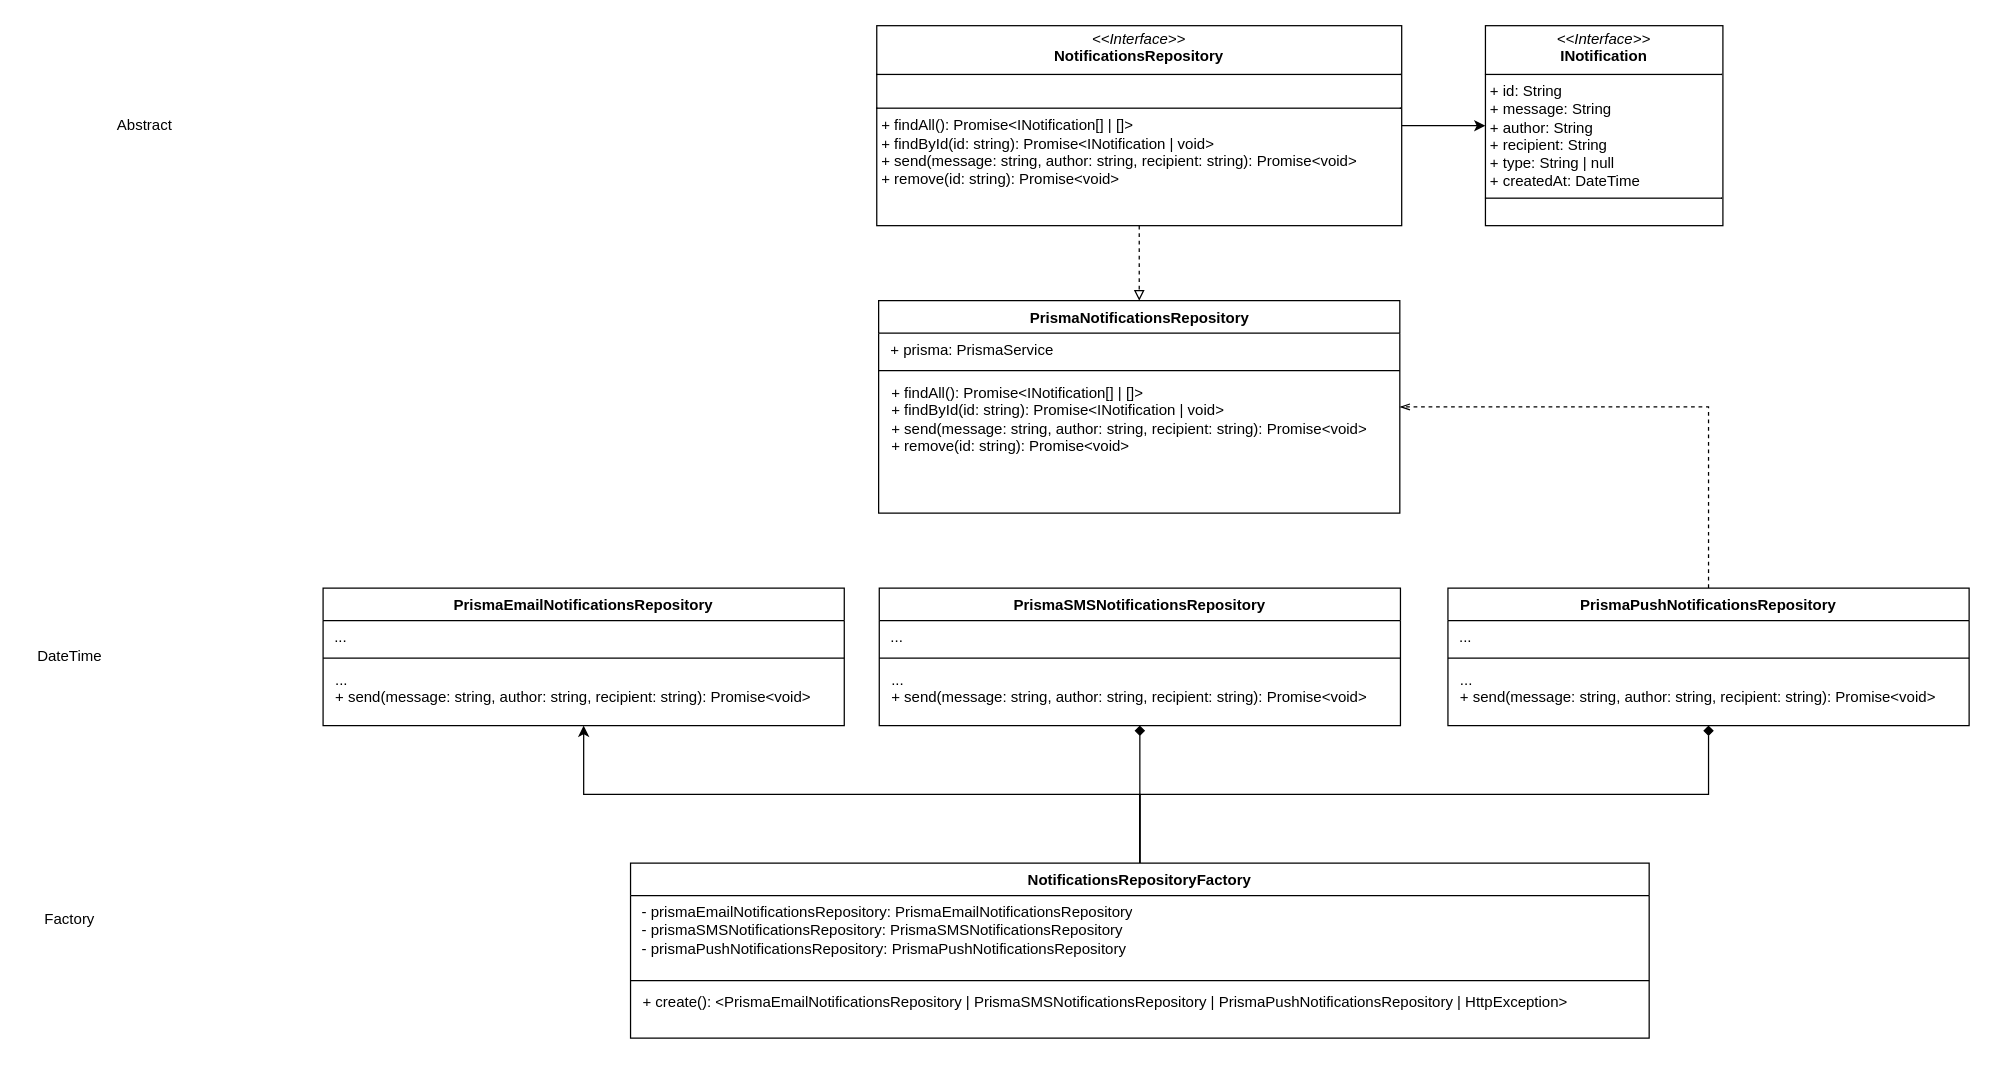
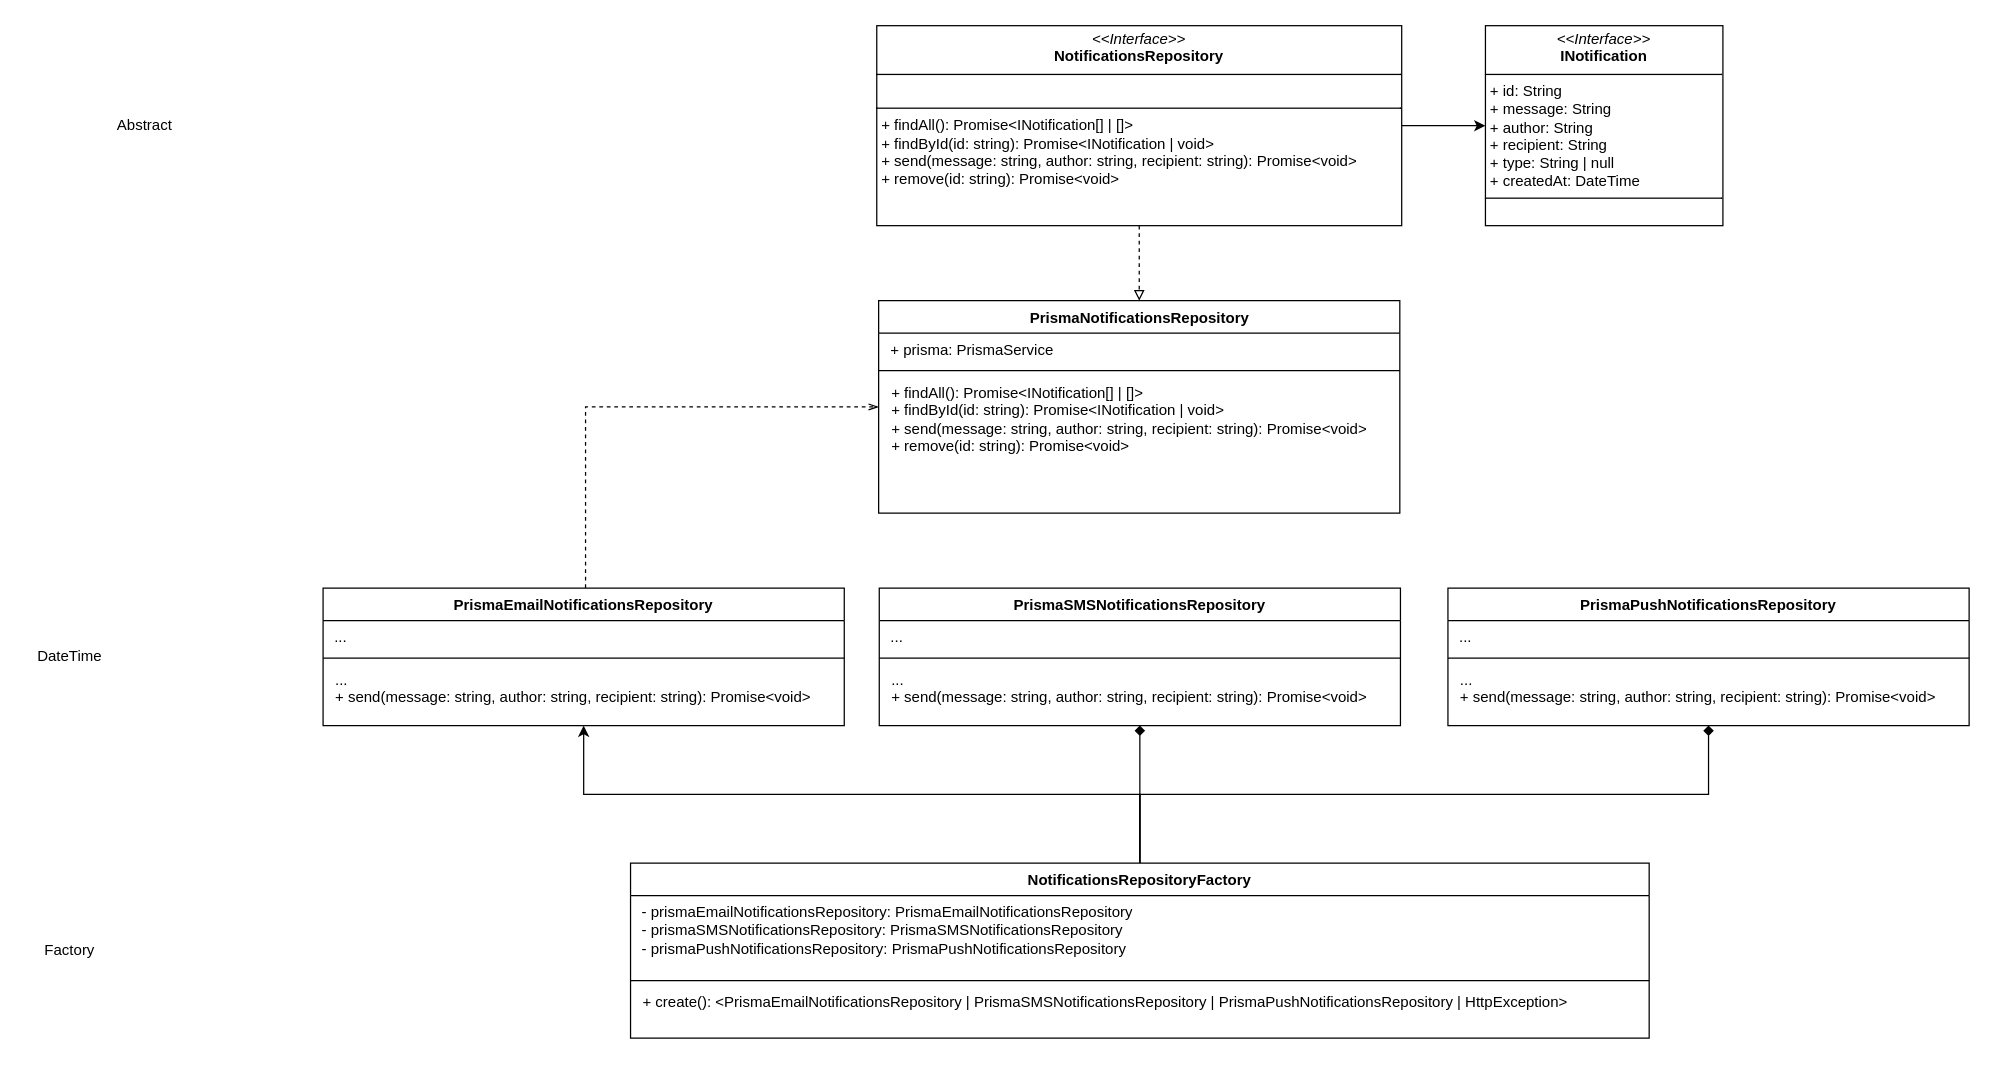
edge "PrismaEmailNotificationsRepository" -> "PrismaNotificationsRepository": added
edge "PrismaPushNotificationsRepository" -> "PrismaNotificationsRepository": removed
node "Factory": moved (69, 919) -> (69, 951)
